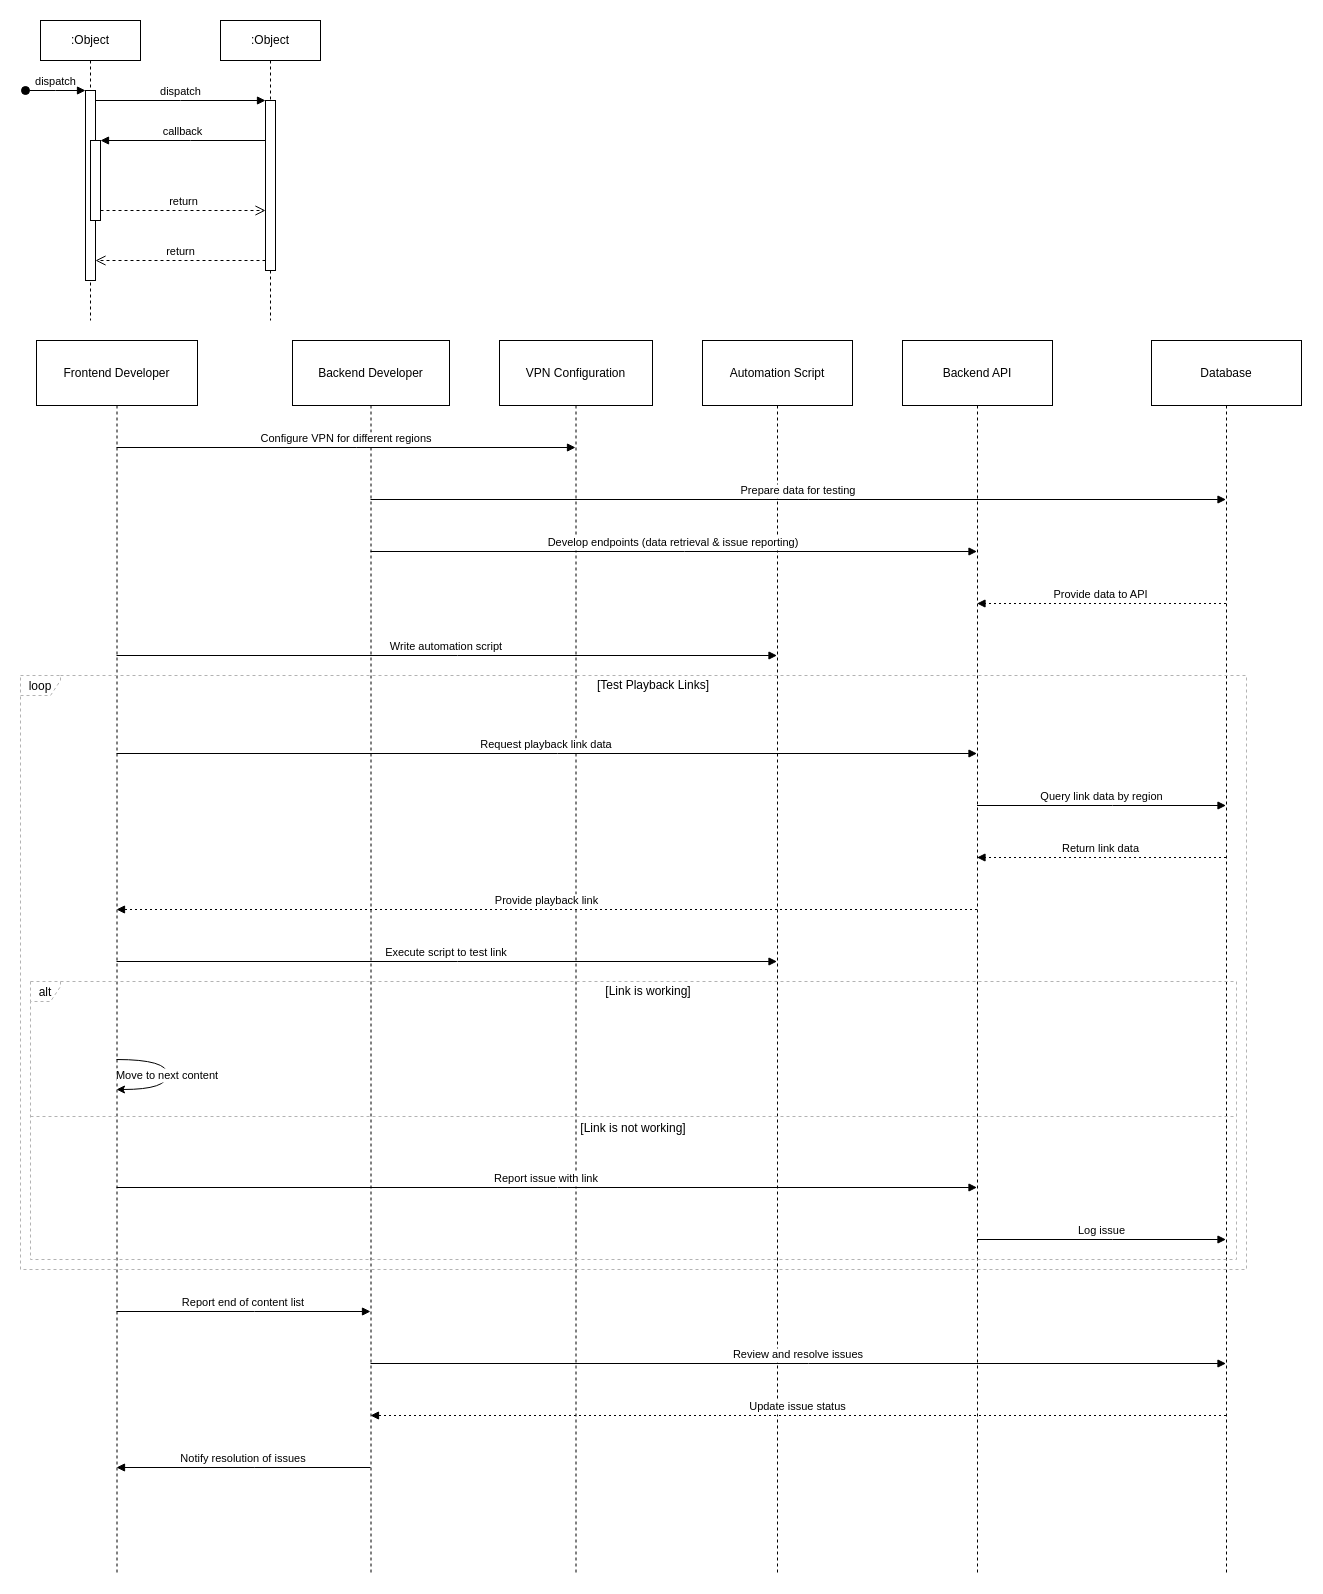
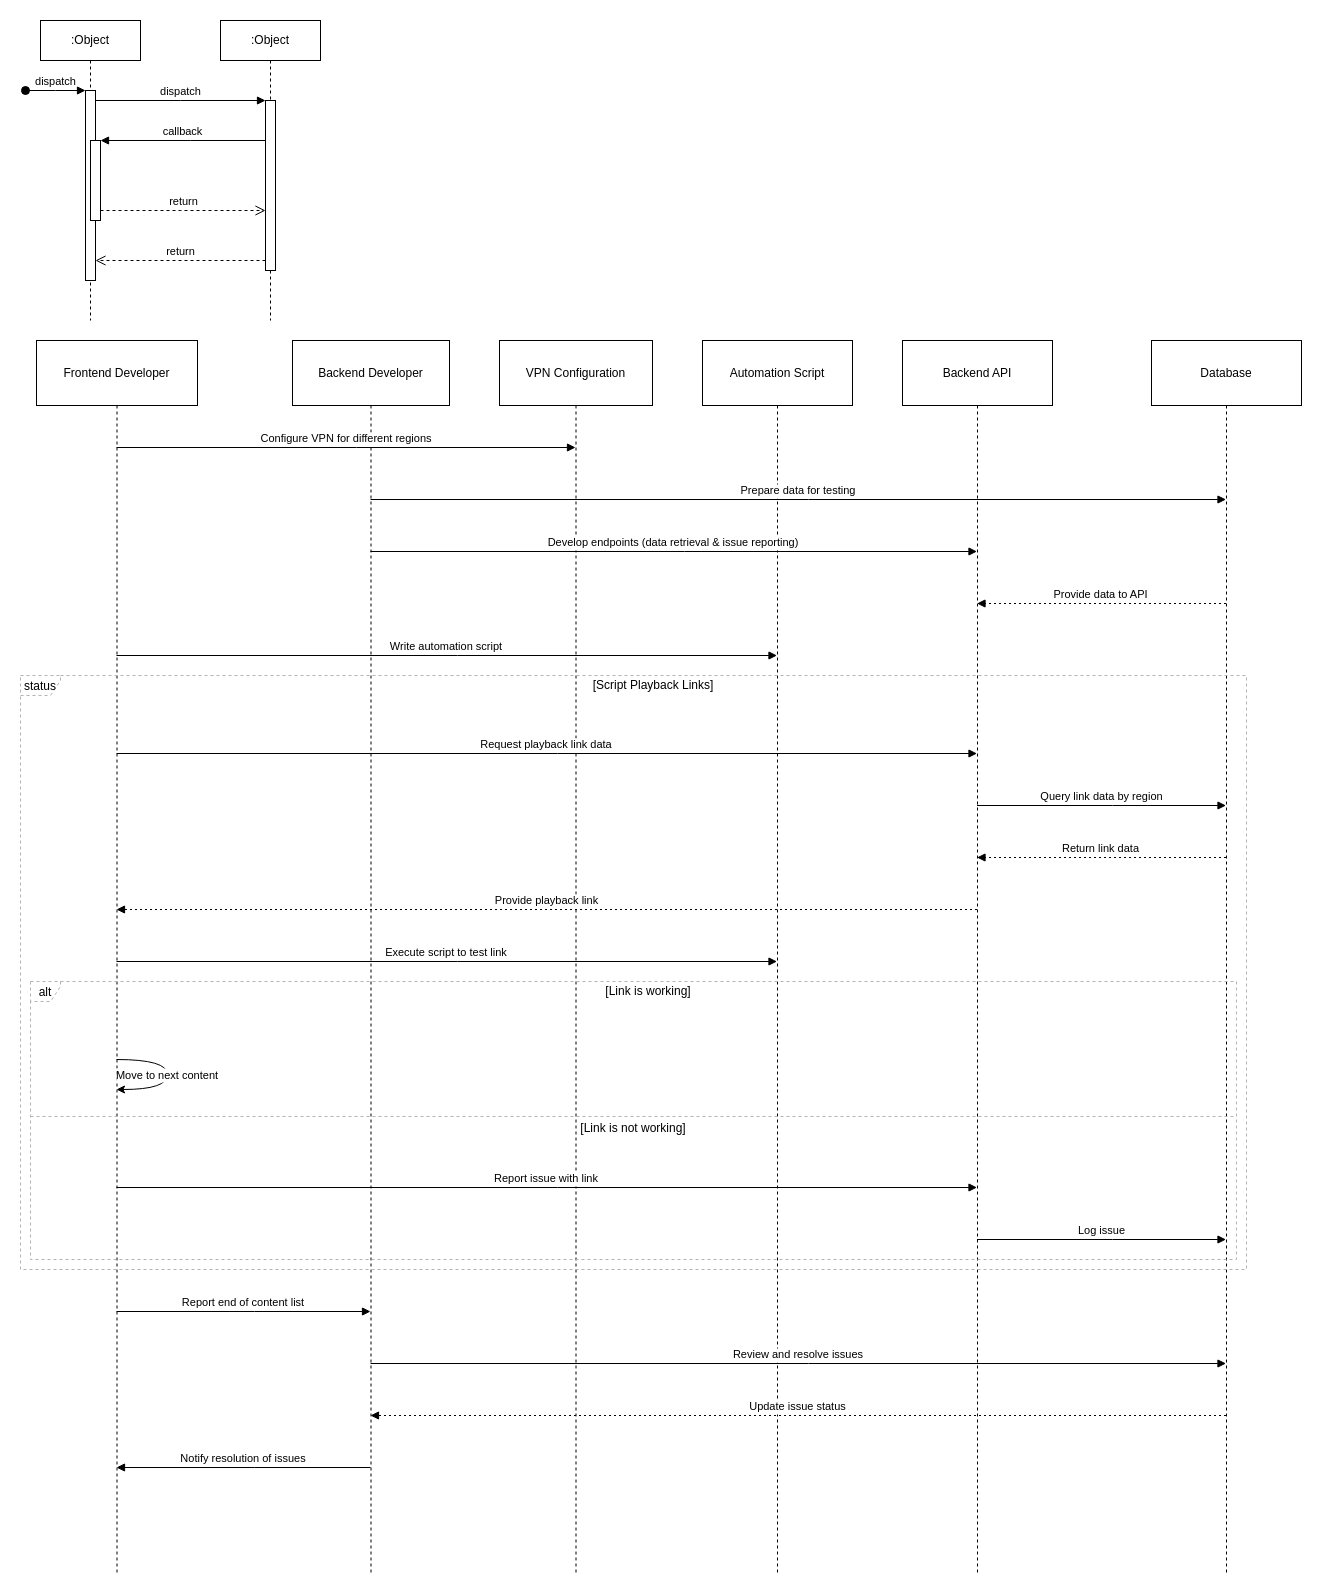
node "loop": label "loop" -> "status"
node "[Test Playback Links]": label "[Test Playback Links]" -> "[Script Playback Links]"
